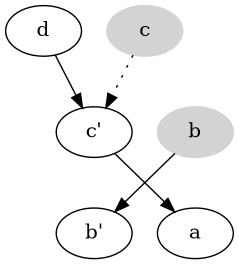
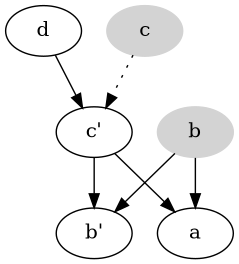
edge "c'" -> "b'": added
edge "b" -> "a": added
